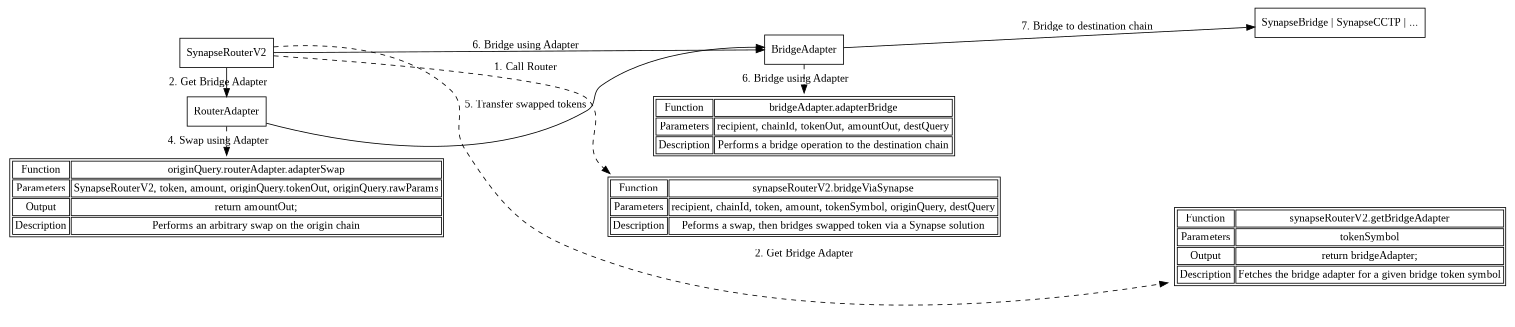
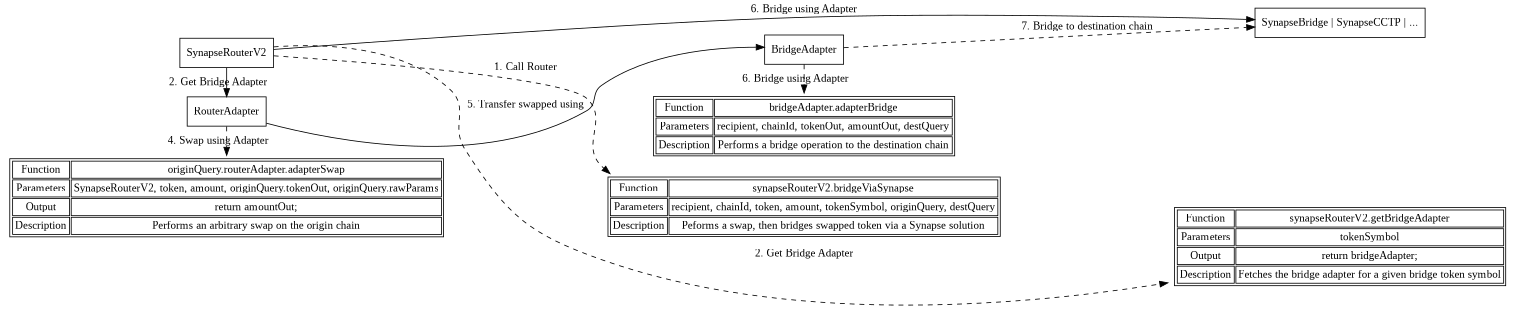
edge "BridgeAdapter" -> "SynapseBridge | SynapseCCTP | ...": style solid -> dashed
edge "SynapseRouterV2" -> "BridgeAdapter": now "SynapseRouterV2" -> "SynapseBridge | SynapseCCTP | ..."
edge "RouterAdapter" -> "BridgeAdapter": label "5. Transfer swapped tokens" -> "5. Transfer swapped using"
